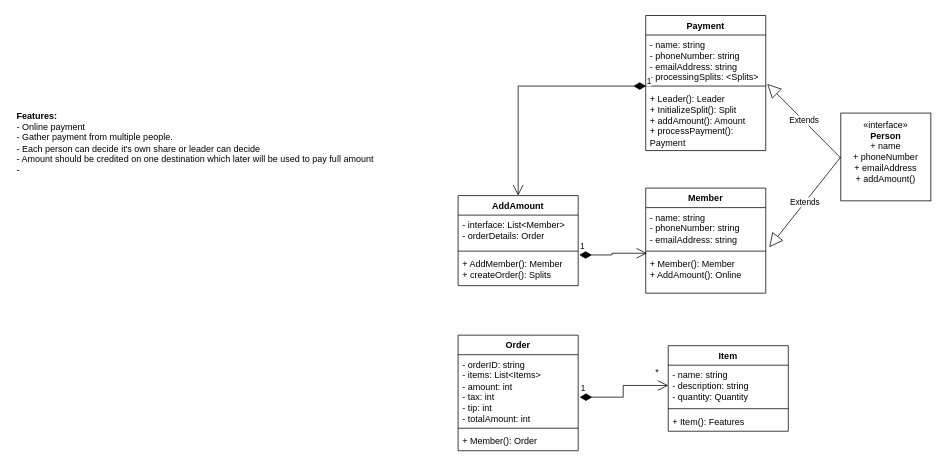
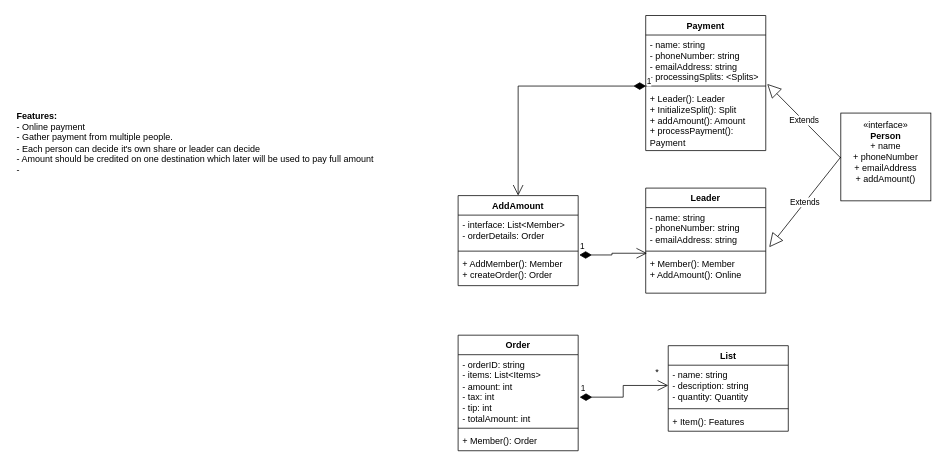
node "Member": label "Member" -> "Leader"
node "+ AddMember(): Member + createOrder(): Splits": label "+ AddMember(): Member + createOrder(): Splits" -> "+ AddMember(): Member + createOrder(): Order"
node "Item": label "Item" -> "List"
